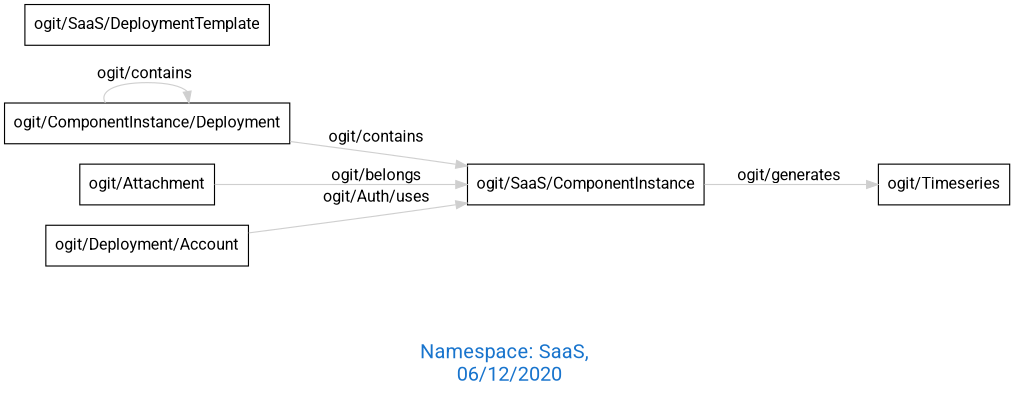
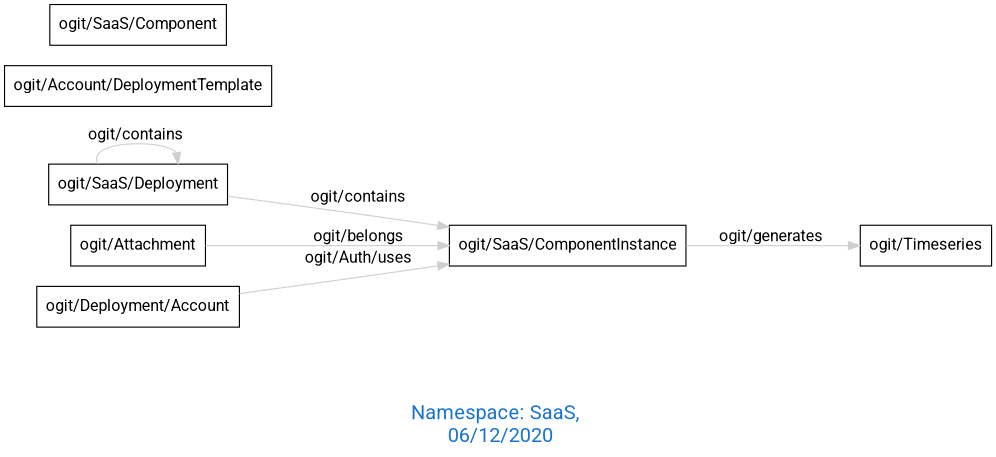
node "ogit/SaaS/Component": added
node "ogit/SaaS/DeploymentTemplate": label "ogit/SaaS/DeploymentTemplate" -> "ogit/Account/DeploymentTemplate"
node "ogit/ComponentInstance/Deployment": label "ogit/ComponentInstance/Deployment" -> "ogit/SaaS/Deployment"
